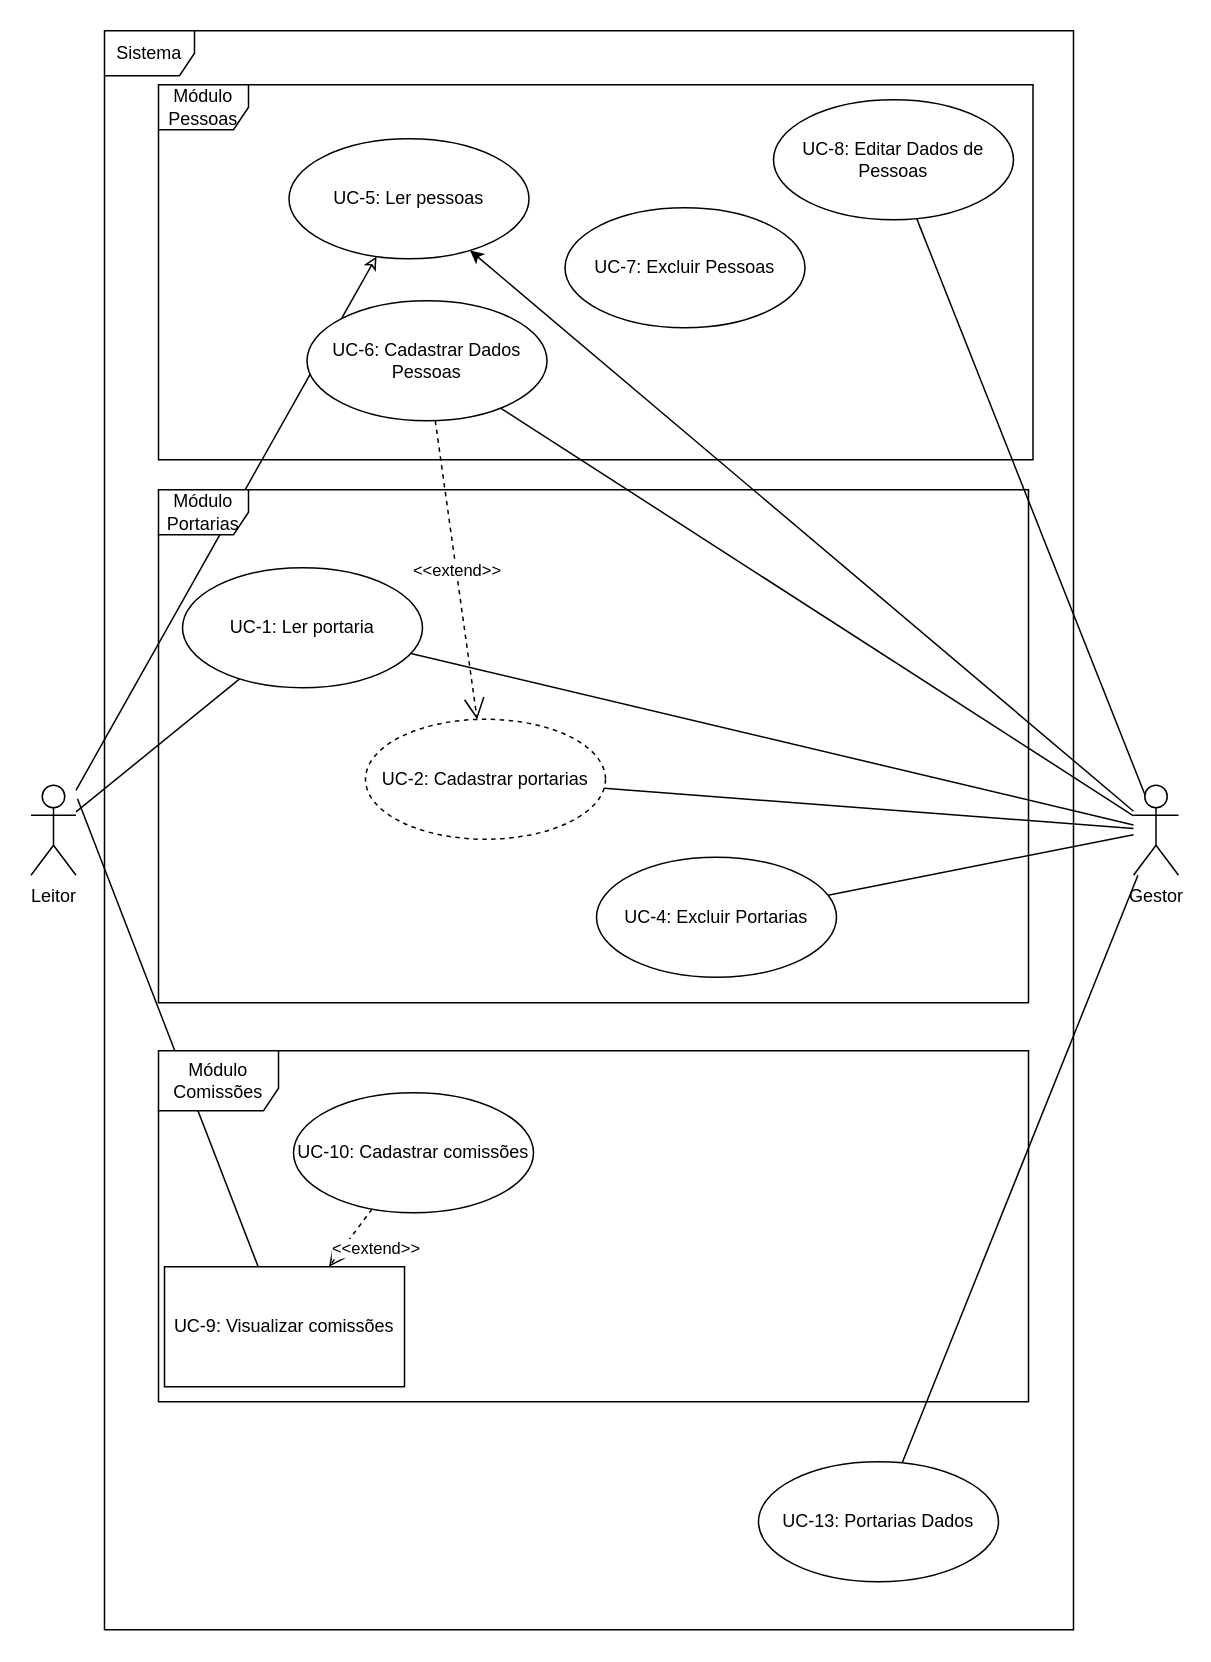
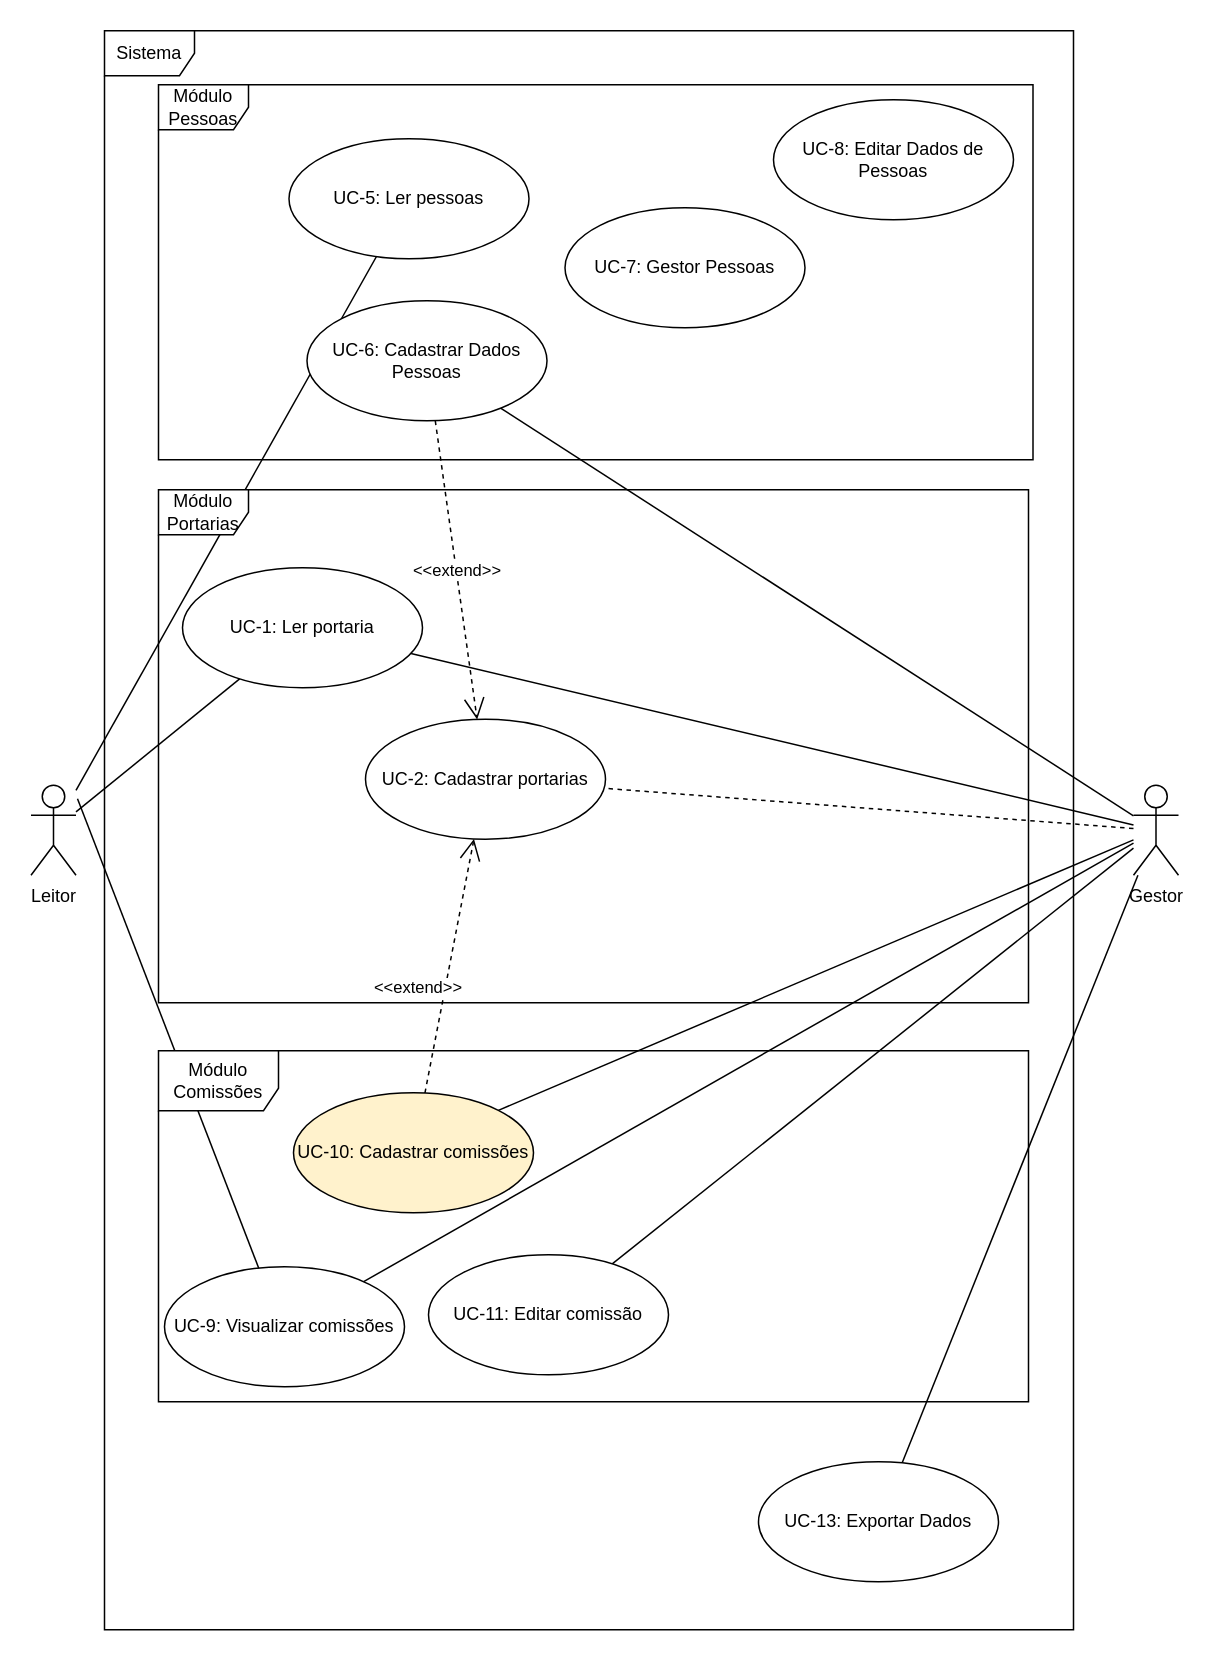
edge "Leitor" -> "UC-5: Ler pessoas": arrowhead classic -> none
node "UC-7: Excluir Pessoas": label "UC-7: Excluir Pessoas" -> "UC-7: Gestor Pessoas"
edge "UC-8: Editar Dados de Pessoas" -- "Gestor": removed
edge "Gestor" -> "UC-5: Ler pessoas": removed
node "UC-2: Cadastrar portarias": style dashed -> solid
edge "UC-2: Cadastrar portarias" -- "Gestor": style solid -> dashed
edge "Gestor" -- "UC-4: Excluir Portarias": removed
node "UC-4: Excluir Portarias": removed
edge "Gestor" -- "UC-10: Cadastrar comissões": added
node "UC-10: Cadastrar comissões": fillcolor #ffffff -> #fff2cc
edge "Gestor" -- "UC-11: Editar comissão": added
edge "Gestor" -- "UC-9: Visualizar comissões": added
edge "UC-10: Cadastrar comissões" -> "UC-9: Visualizar comissões": now "UC-10: Cadastrar comissões" -> "UC-2: Cadastrar portarias"
node "UC-11: Editar comissão": added
node "UC-9: Visualizar comissões": shape rectangle -> ellipse
node "UC-13: Portarias Dados": label "UC-13: Portarias Dados" -> "UC-13: Exportar Dados"
